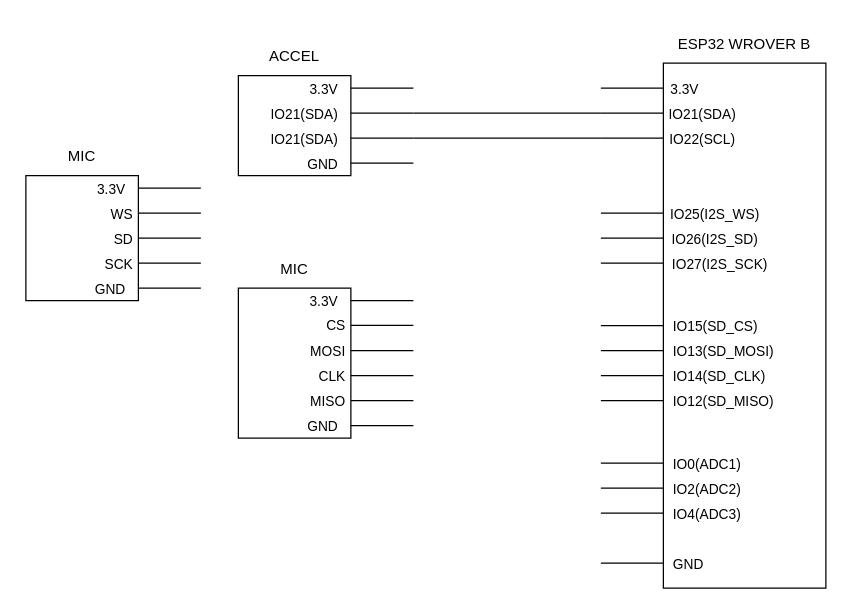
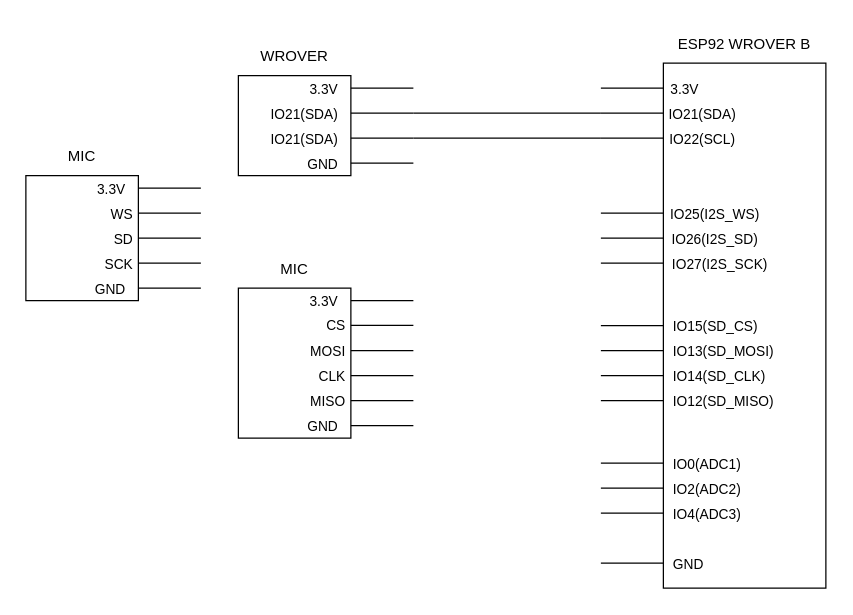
node "ESP32 WROVER B": label "ESP32 WROVER B" -> "ESP92 WROVER B"
node "ACCEL": label "ACCEL" -> "WROVER"
